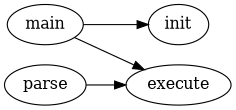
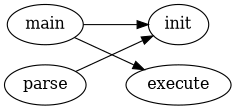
edge "parse" -> "execute": now "parse" -> "init"
